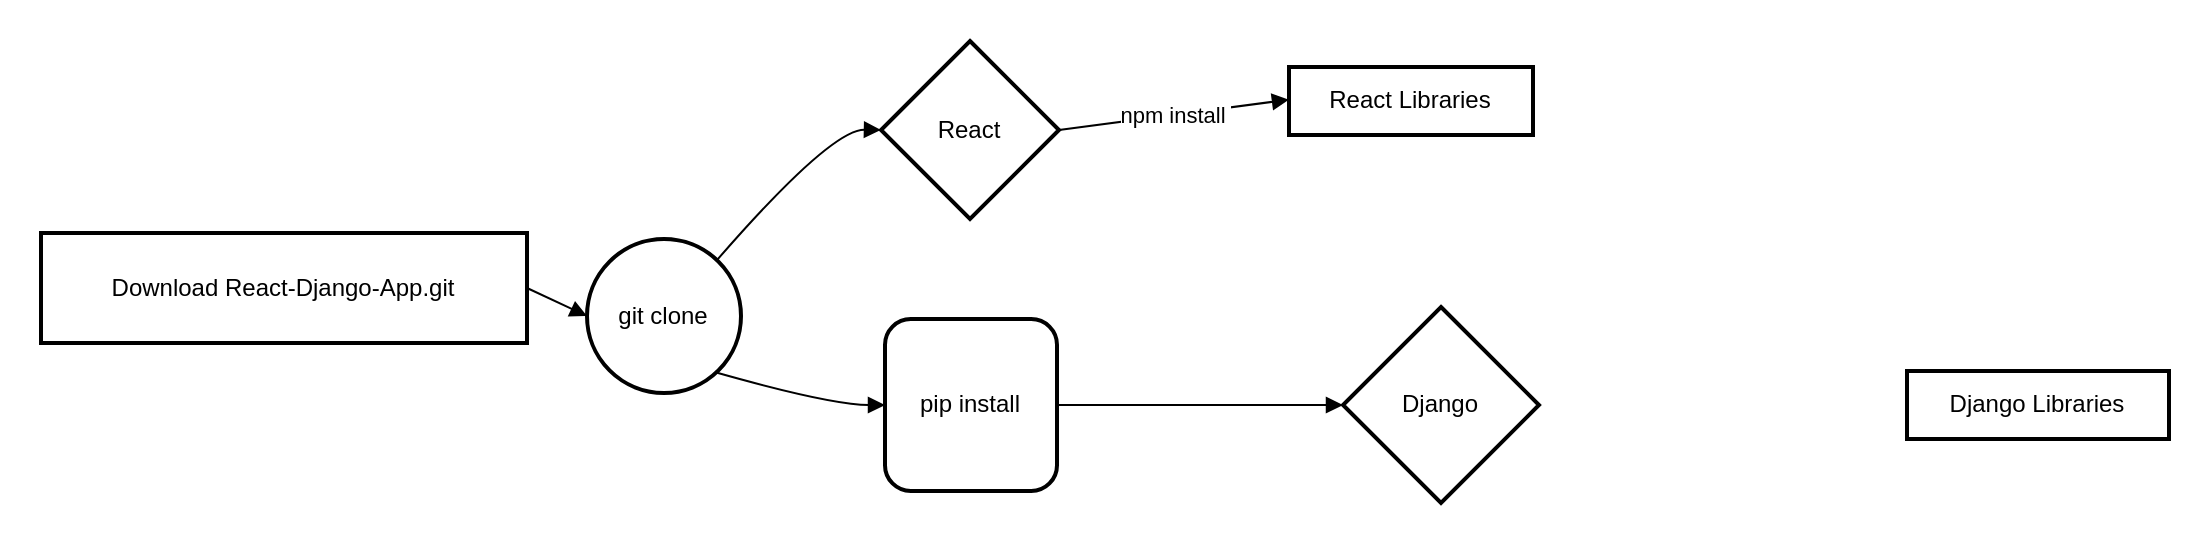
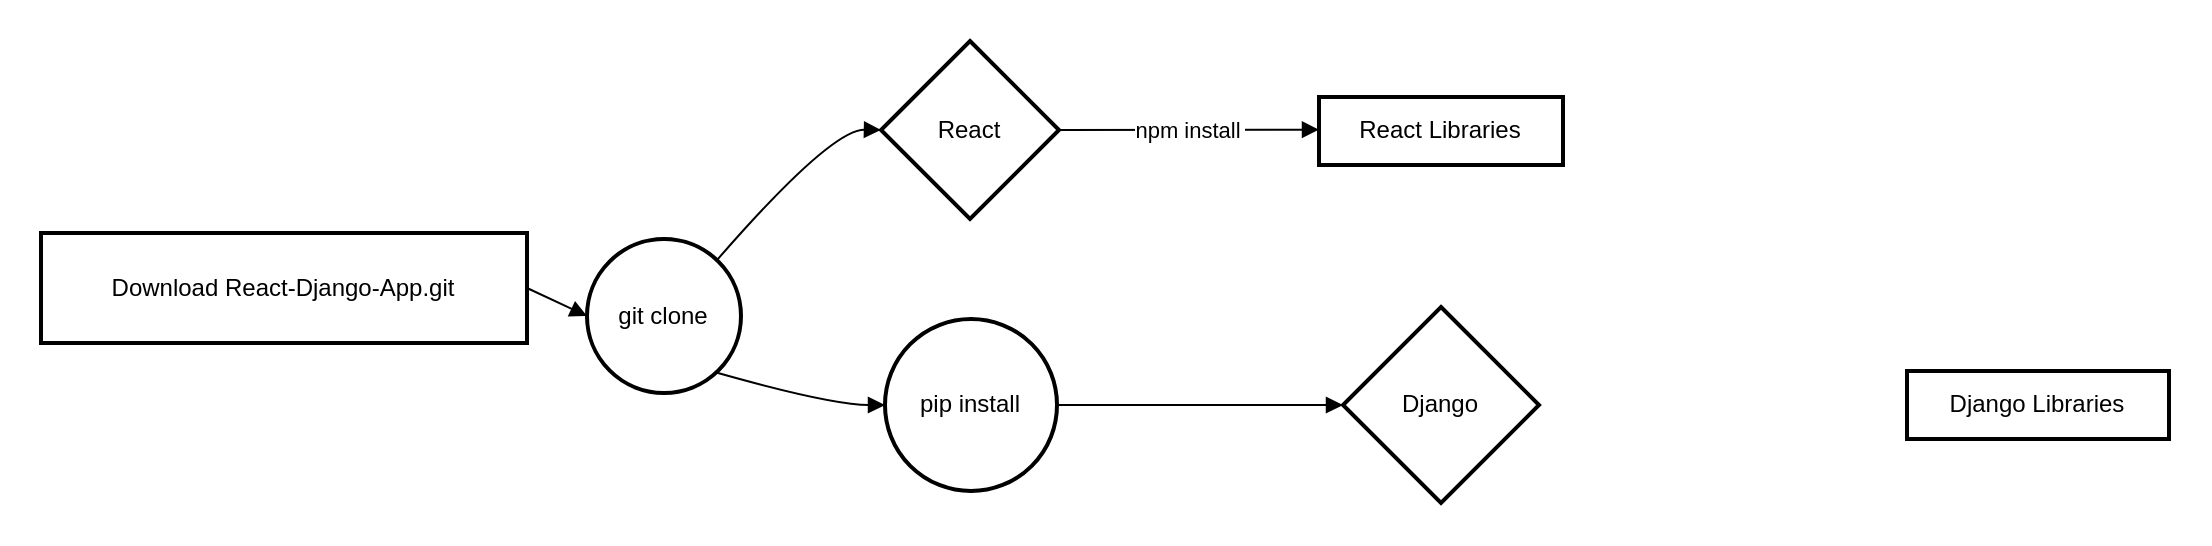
node "React Libraries": moved (1411, 101) -> (1441, 131)
node "pip install": shape rounded rectangle -> ellipse
